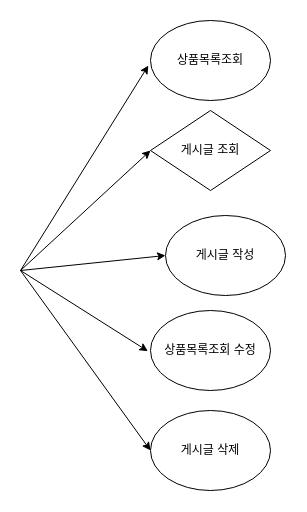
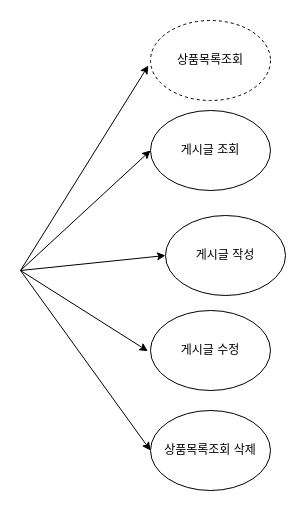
node "상품목록조회": style solid -> dashed
node "게시글 조회": shape diamond -> ellipse
node "상품목록조회 수정": label "상품목록조회 수정" -> "게시글 수정"
node "게시글 삭제": label "게시글 삭제" -> "상품목록조회 삭제"
